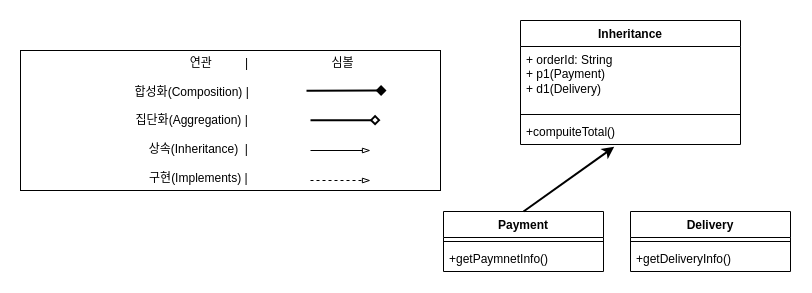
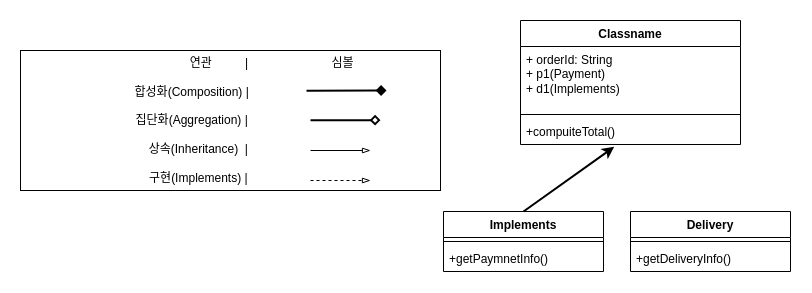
node "Inheritance": label "Inheritance" -> "Classname"
node "+ orderId: String + p1(Payment) + d1(Delivery)": label "+ orderId: String + p1(Payment) + d1(Delivery)" -> "+ orderId: String + p1(Payment) + d1(Implements)"
node "Payment": label "Payment" -> "Implements"
